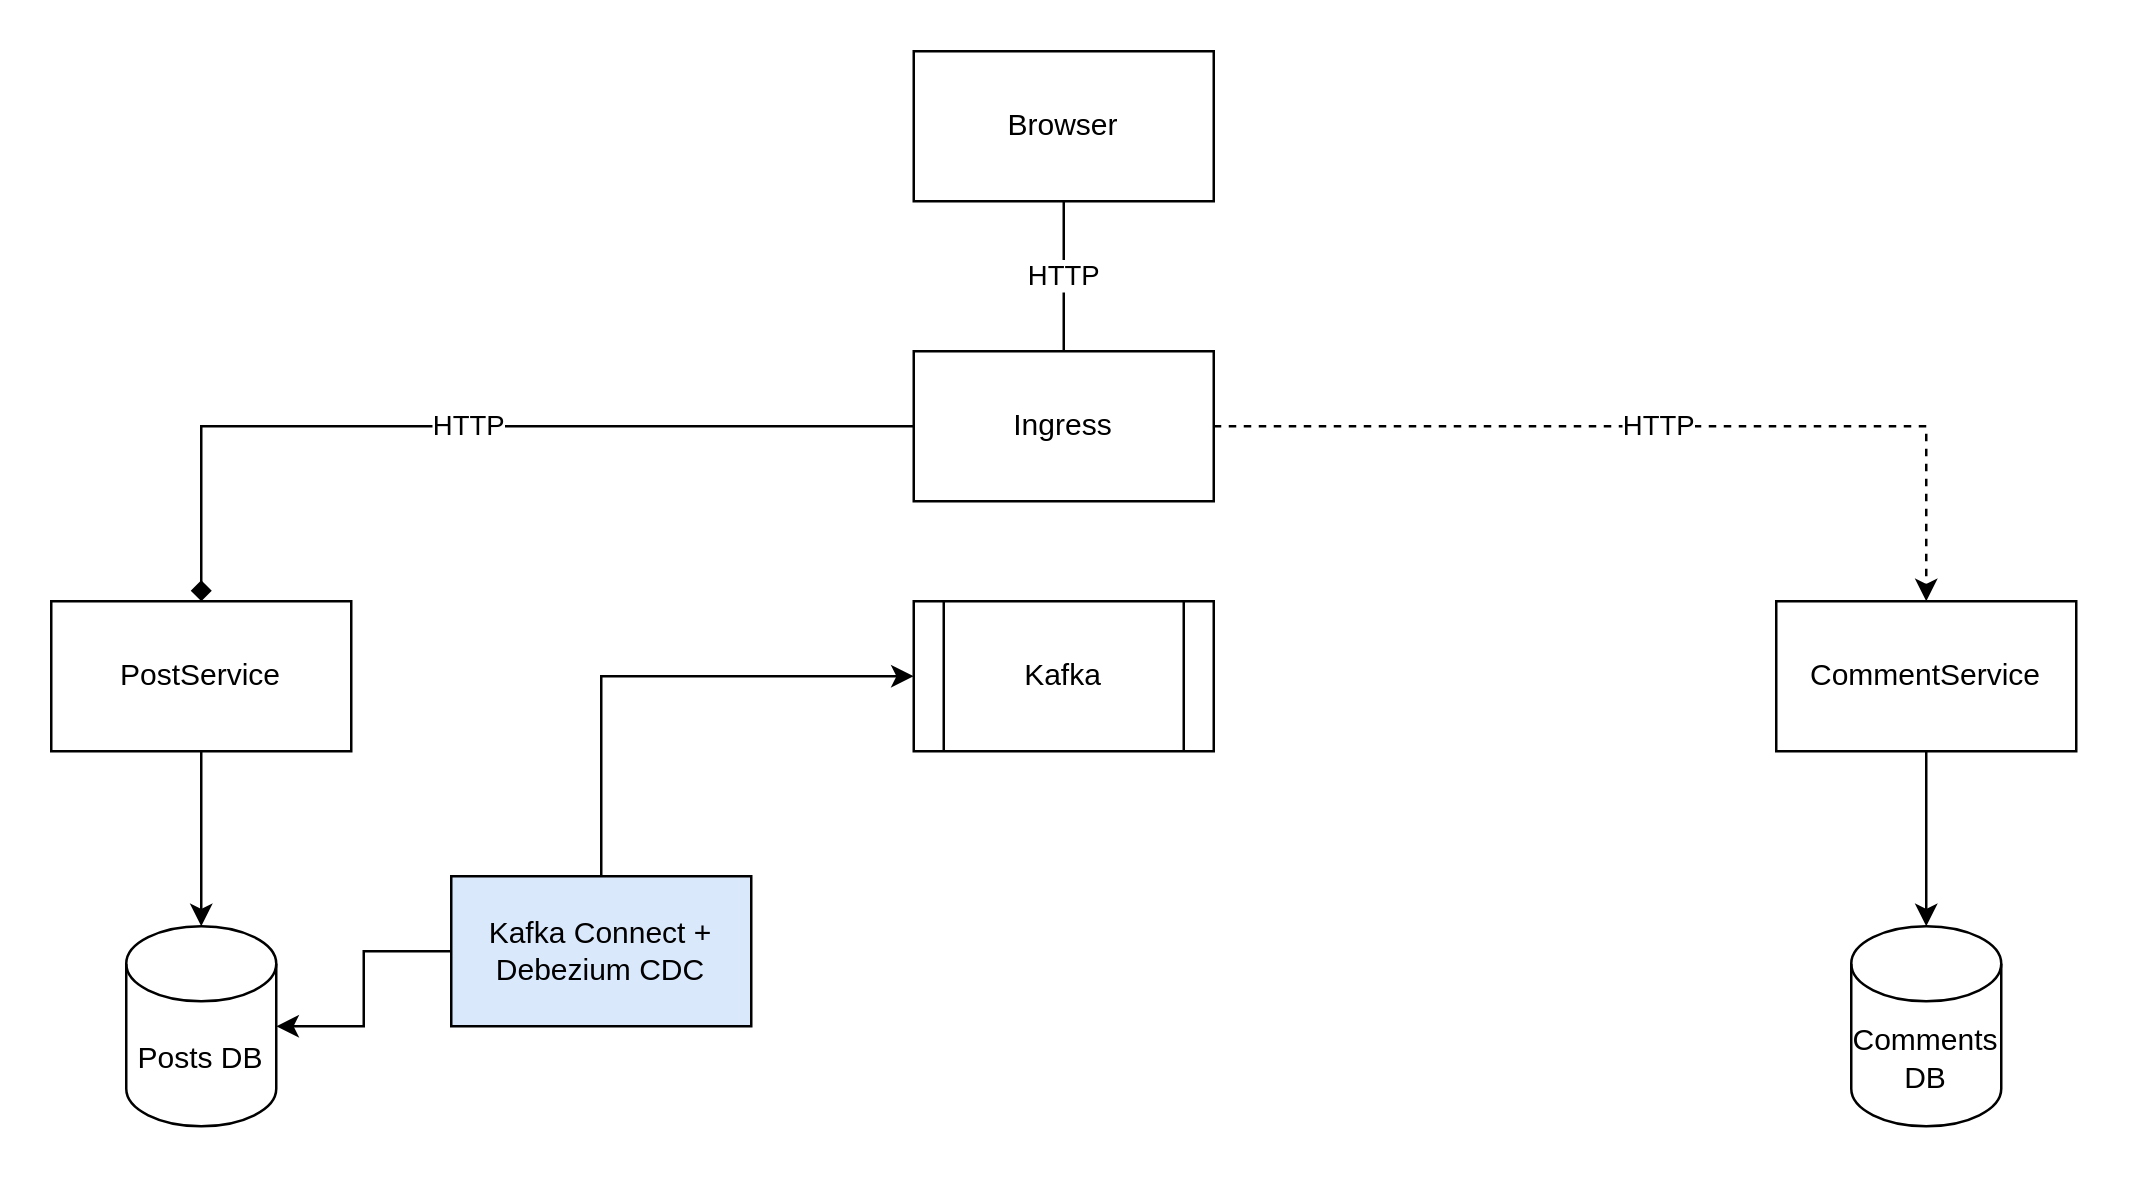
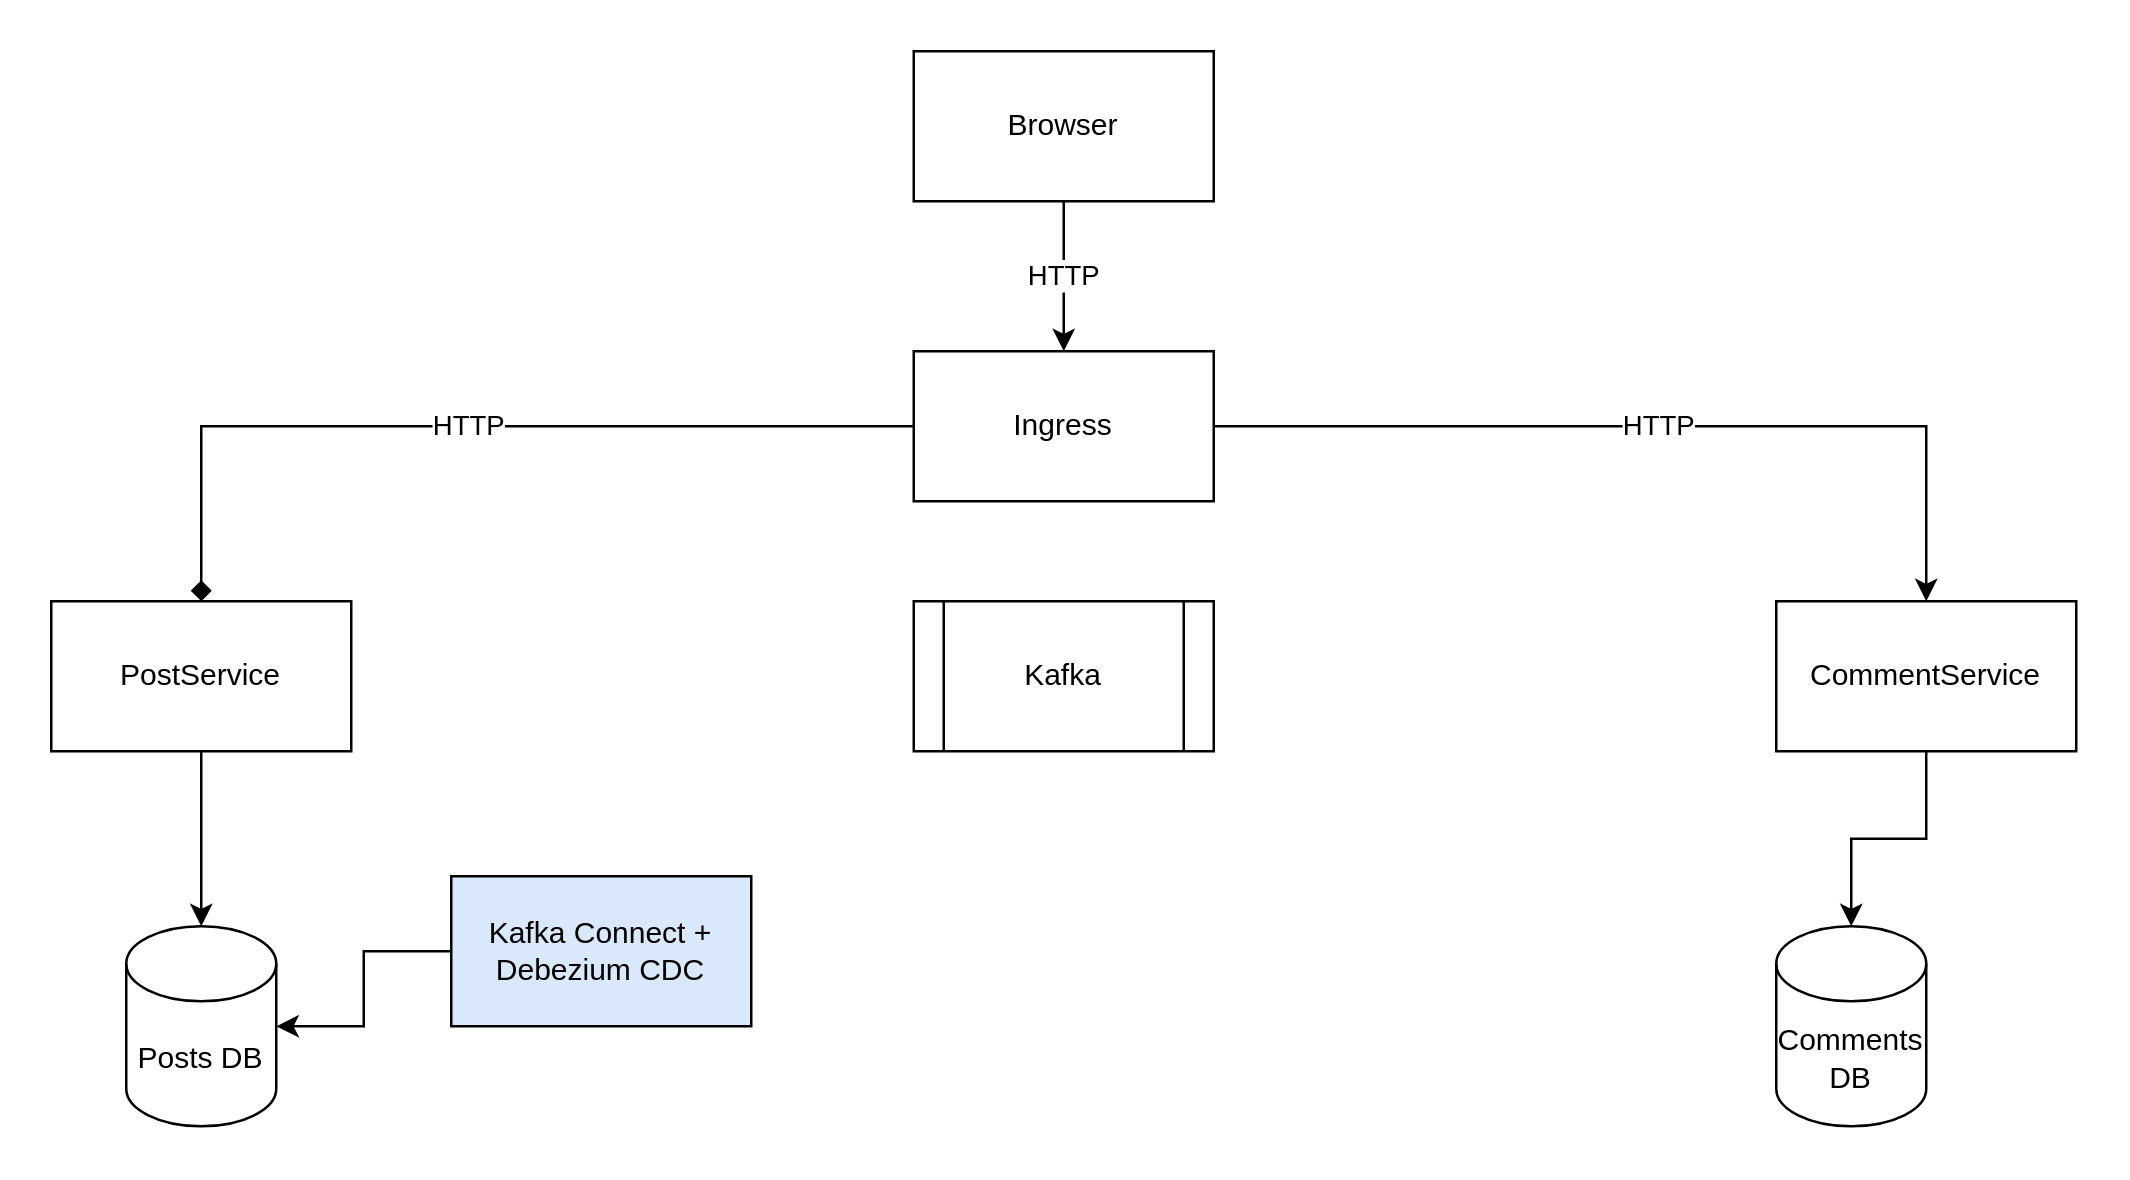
edge "Browser" -- "Ingress": arrowhead none -> classic
edge "Ingress" -> "CommentService": style dashed -> solid
edge "Kafka Connect + Debezium CDC" -> "Kafka": removed
node "Comments DB": moved (1926, 1026) -> (1851, 1026)
